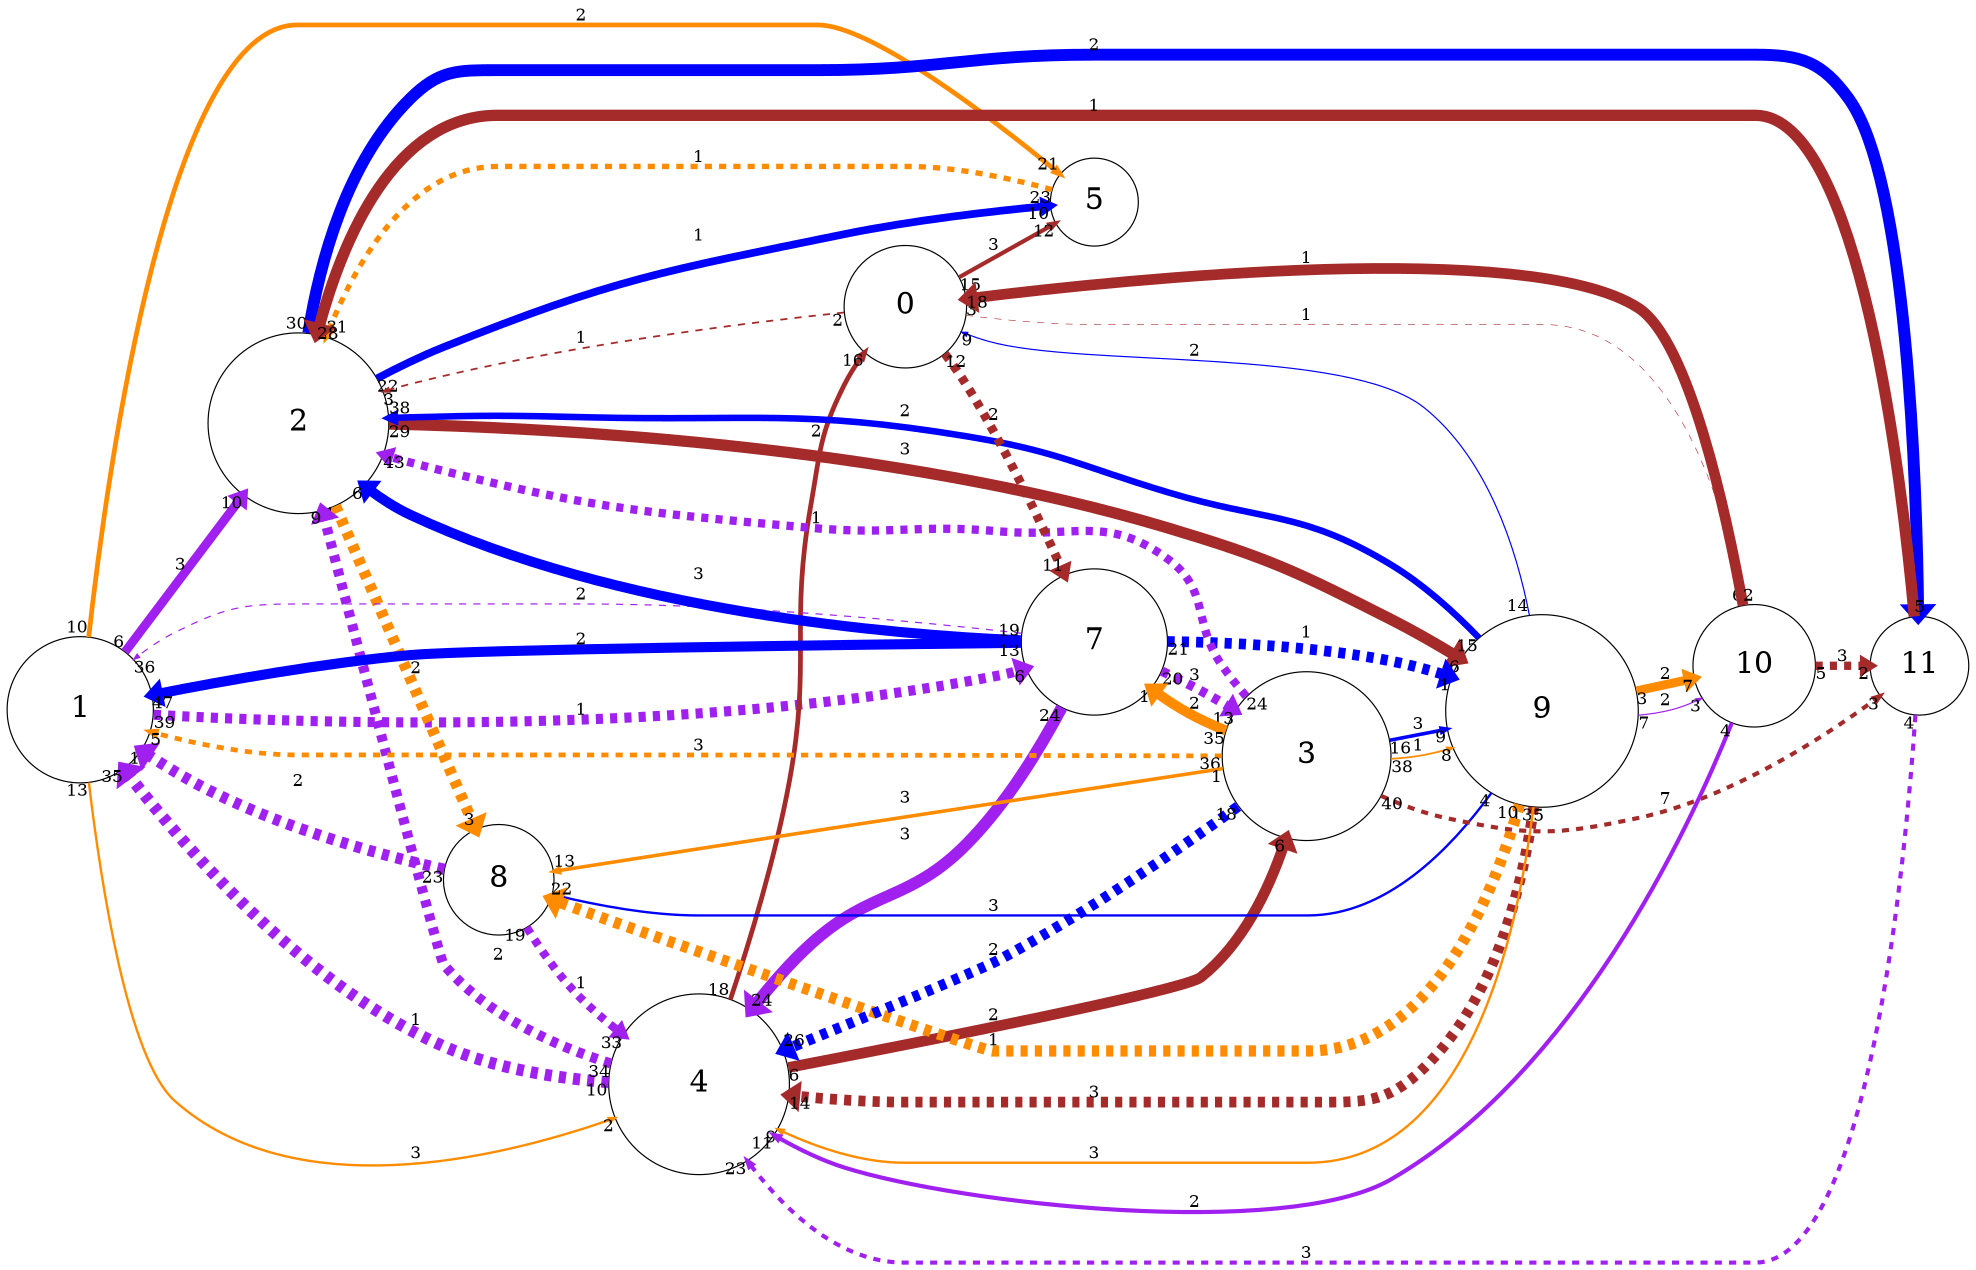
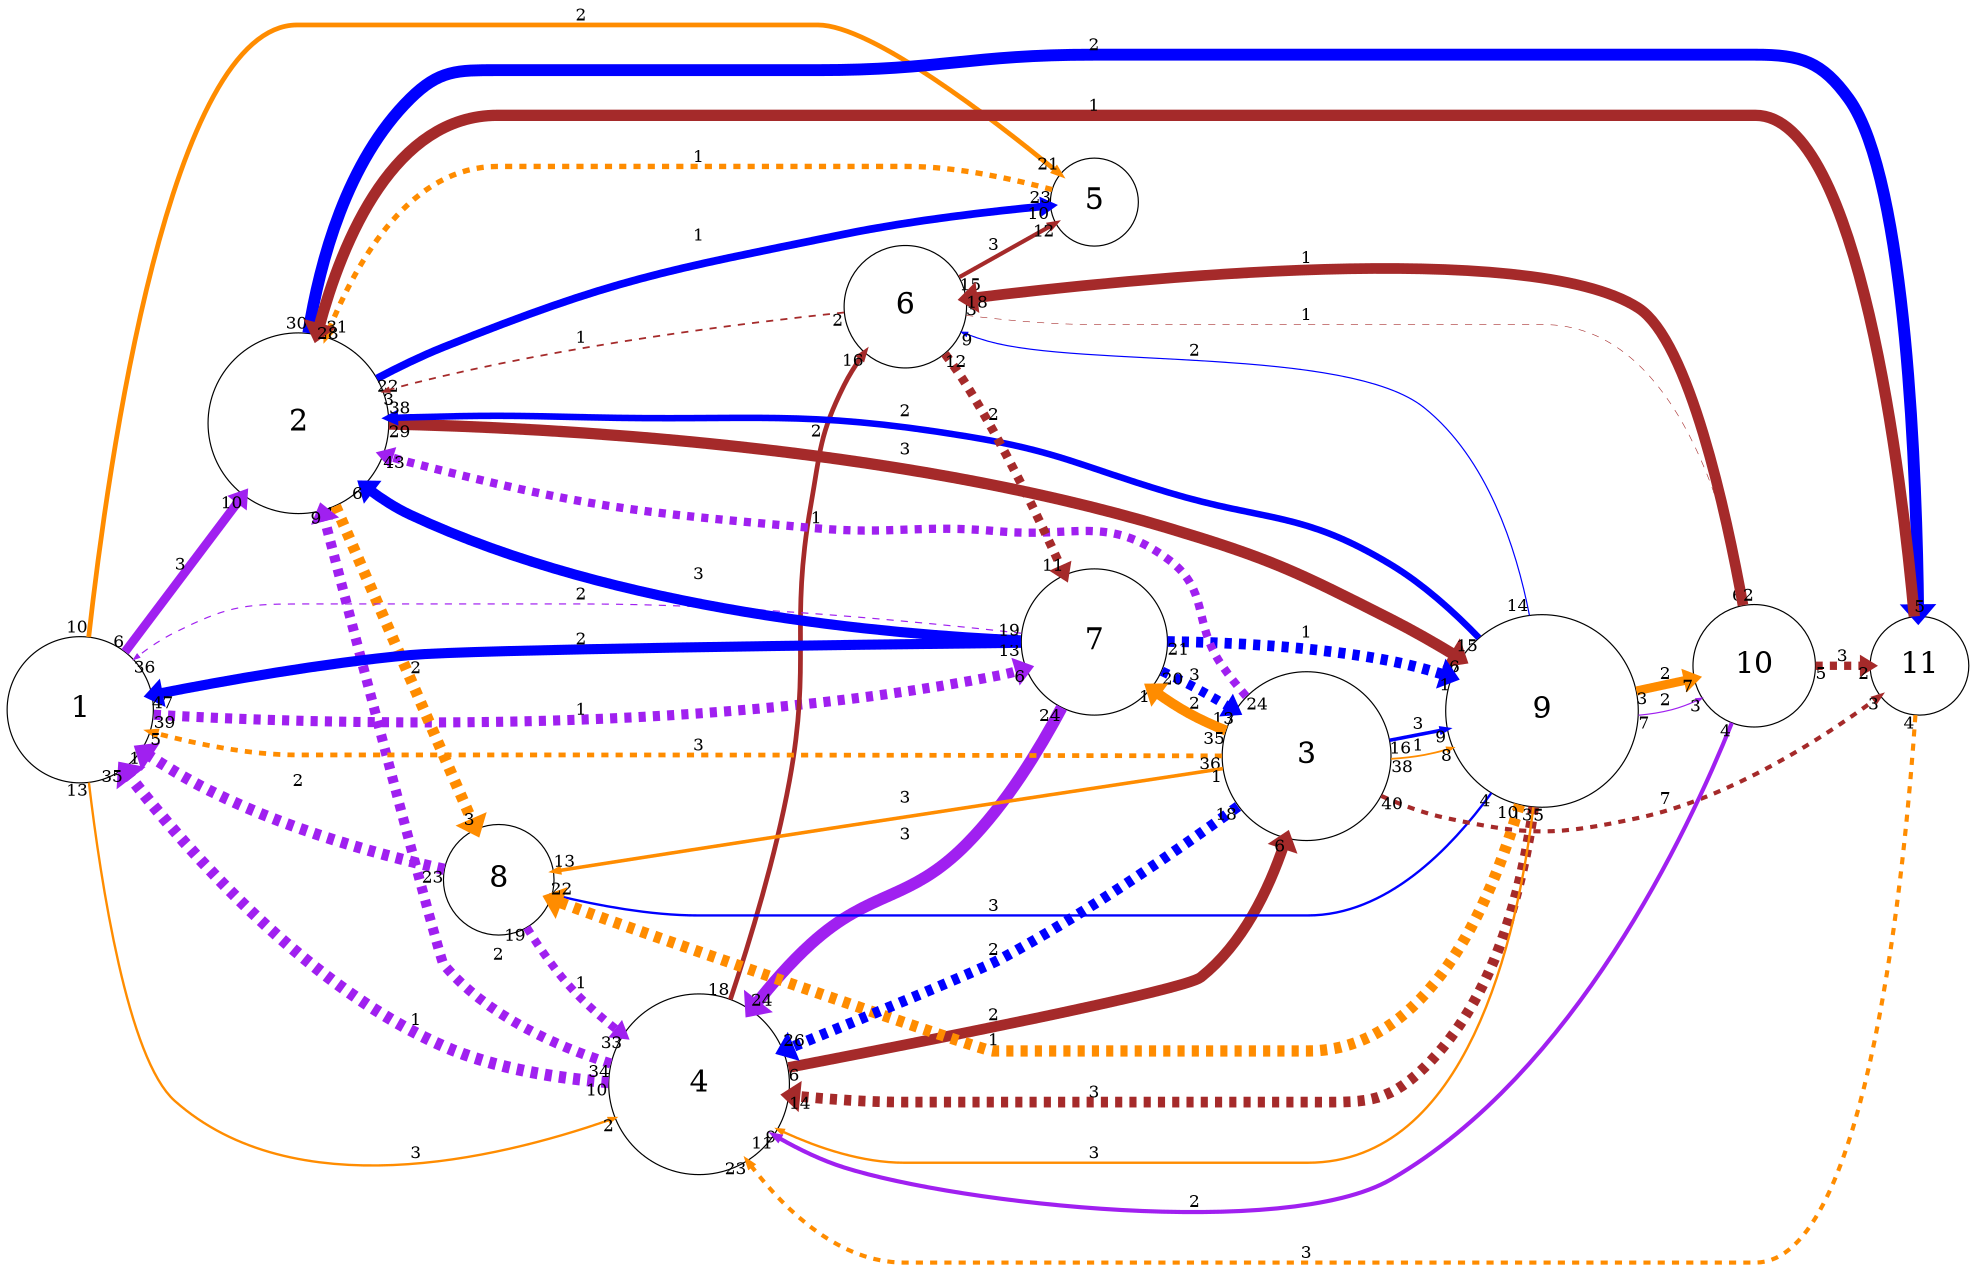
node "0": label "0" -> "6"
edge "7" -> "3": color purple -> blue
edge "11" -> "4": color purple -> darkorange
